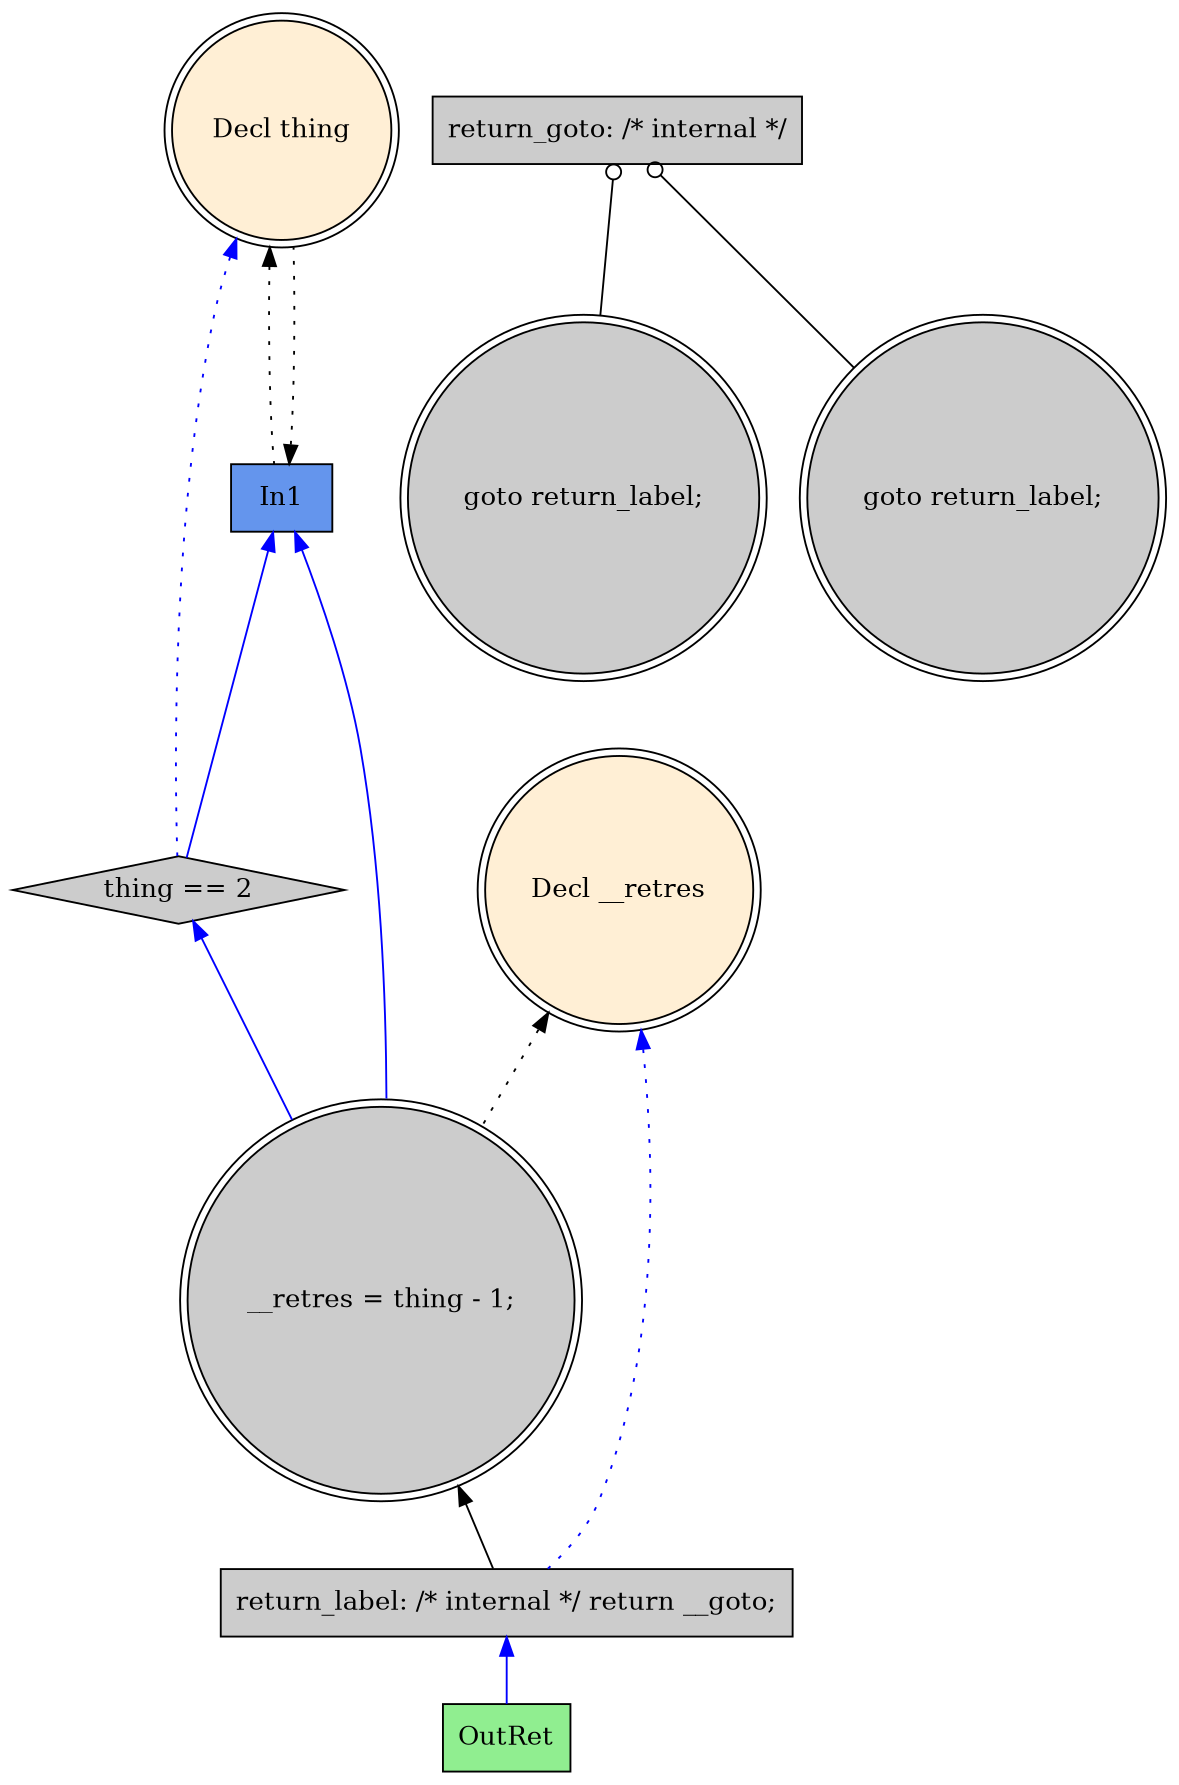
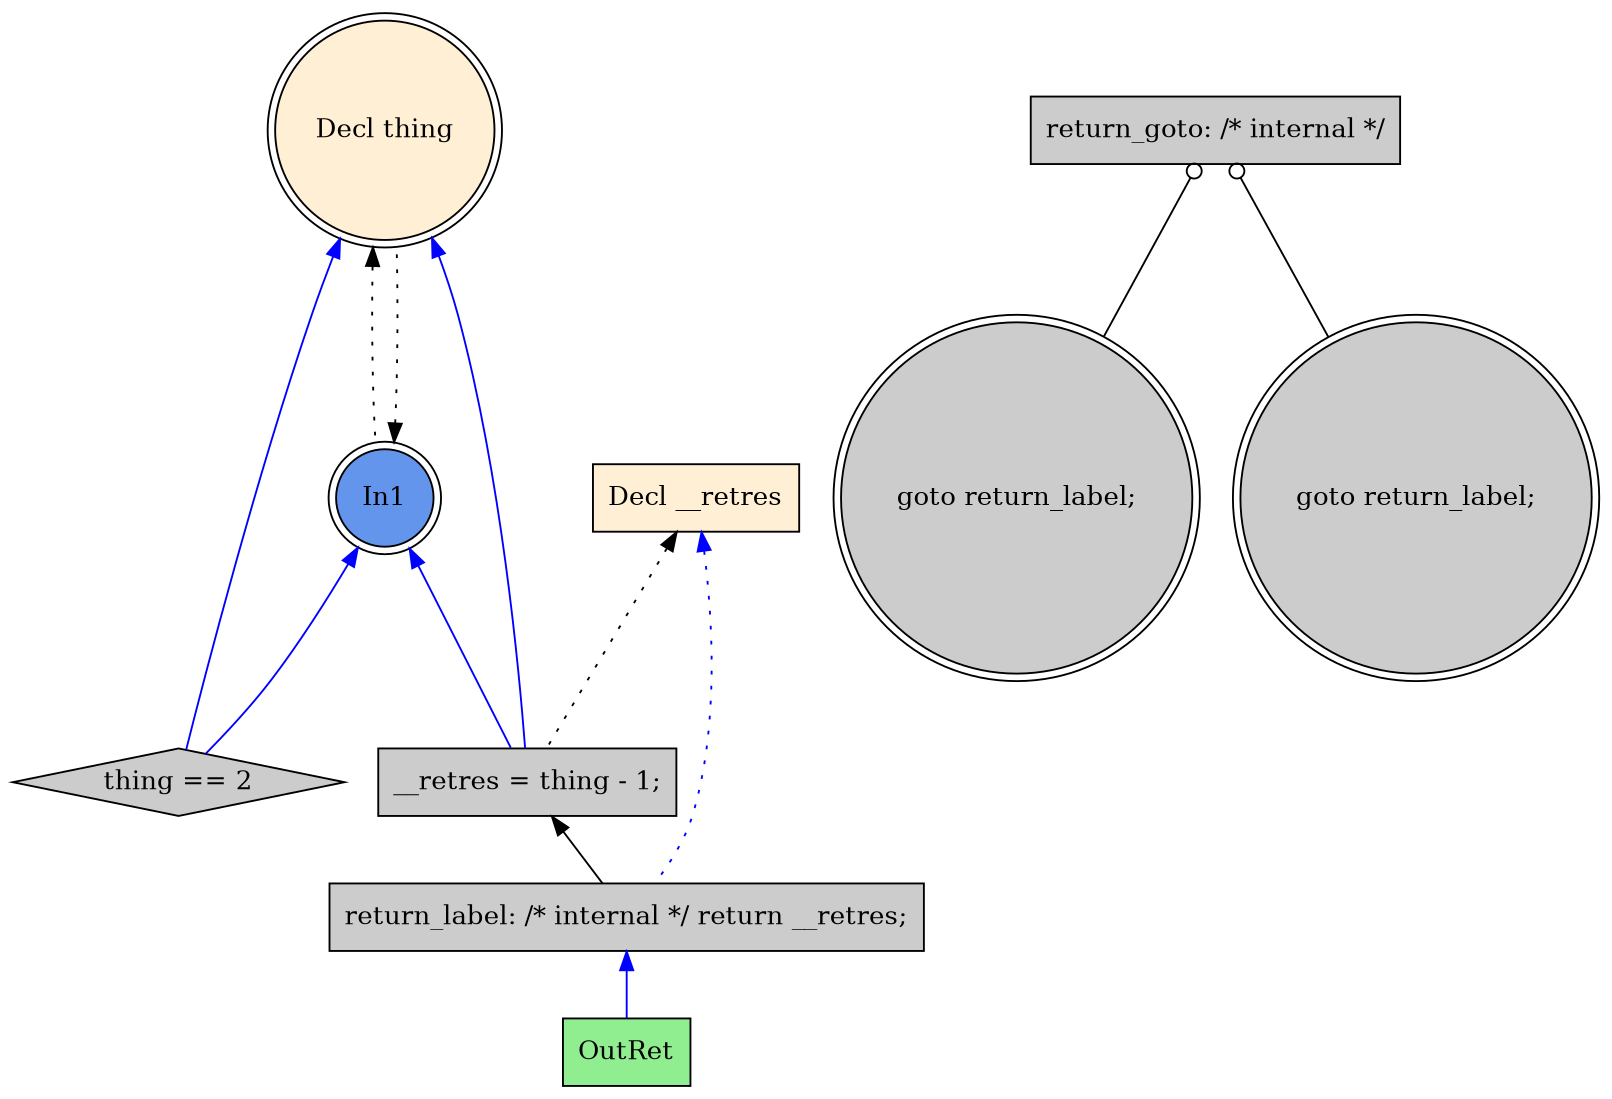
node "In1": shape box -> doublecircle
edge "thing == 2" -> "Decl thing": style dotted -> solid
node "Decl __retres": shape doublecircle -> box
edge "__retres = thing - 1;" -> "thing == 2": now "__retres = thing - 1;" -> "Decl thing"
node "__retres = thing - 1;": shape doublecircle -> box
node "return_label: /* internal */ return __goto;": label "return_label: /* internal */ return __goto;" -> "return_label: /* internal */ return __retres;"
